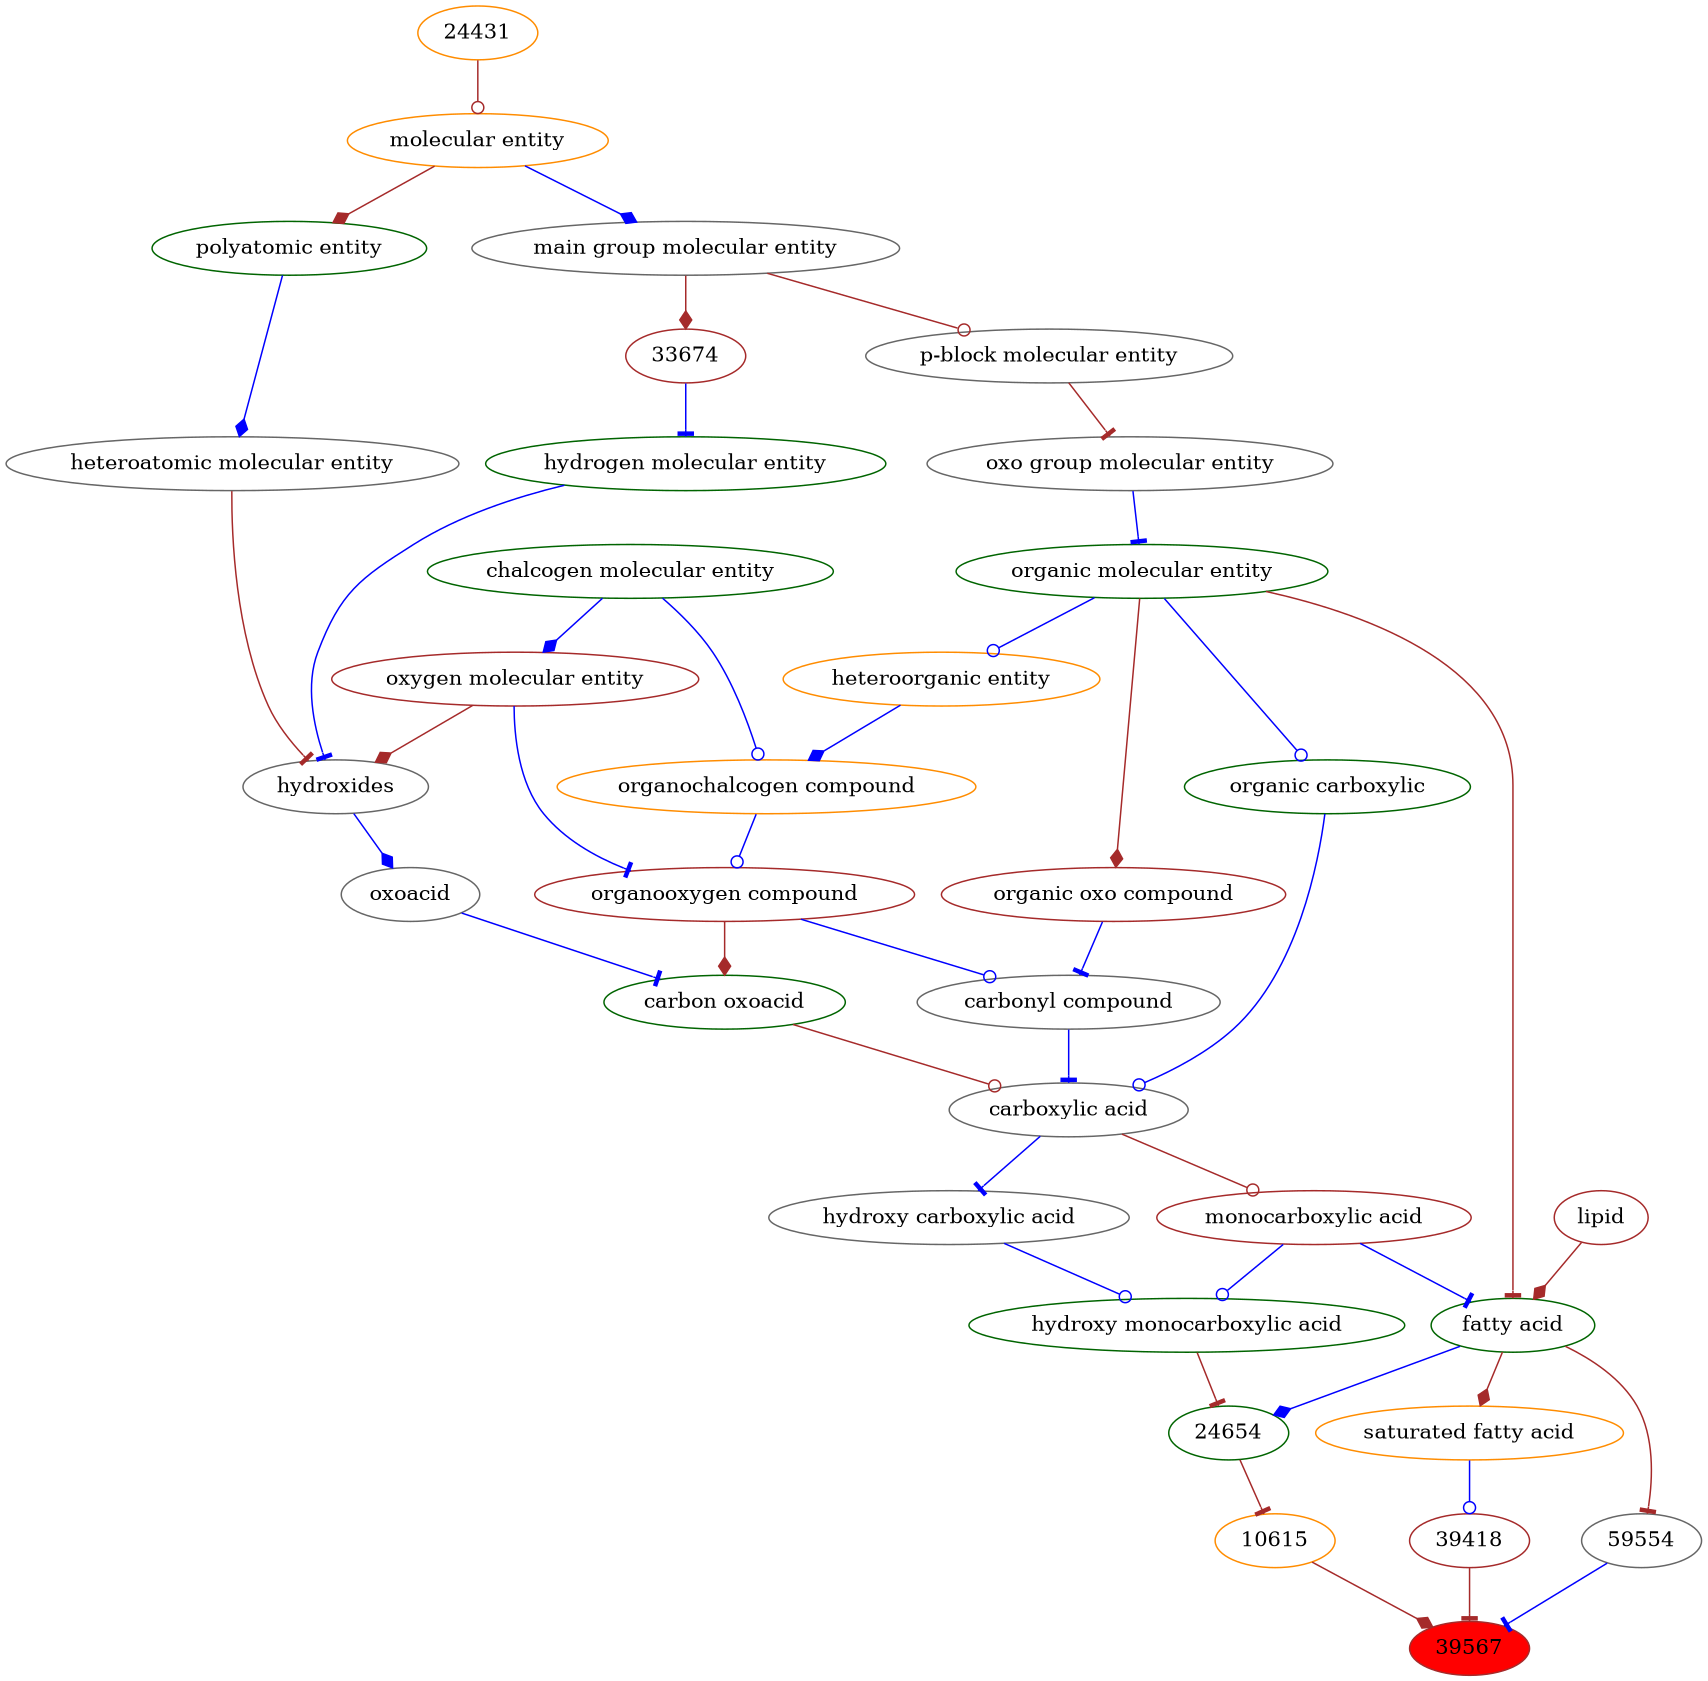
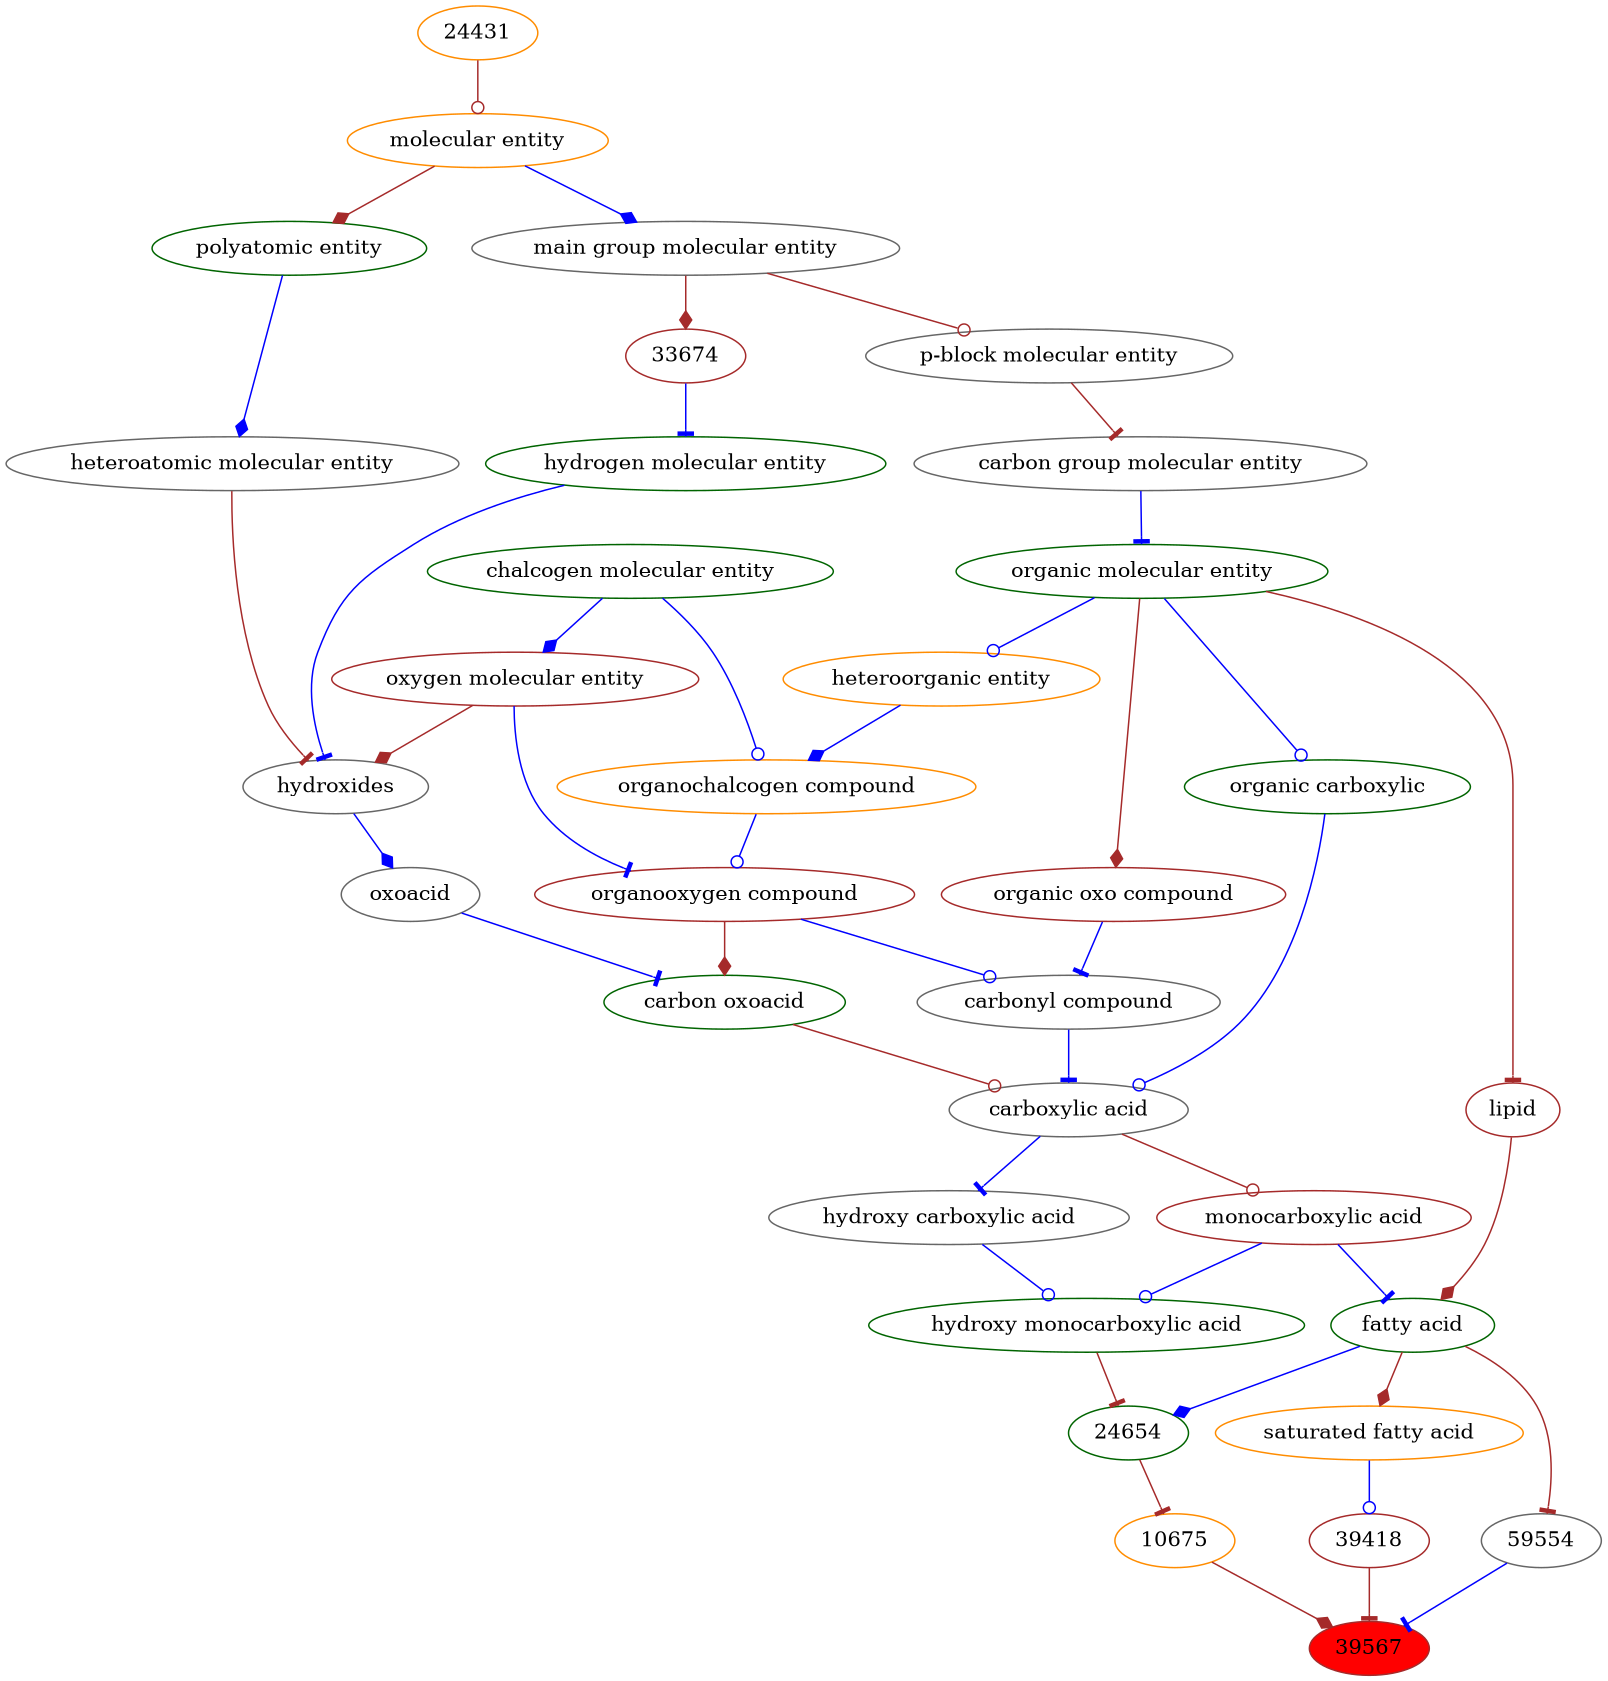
node "oxo group molecular entity": label "oxo group molecular entity" -> "carbon group molecular entity"
edge "organic molecular entity" -> "fatty acid": now "organic molecular entity" -> "lipid"
node "10615": label "10615" -> "10675"
